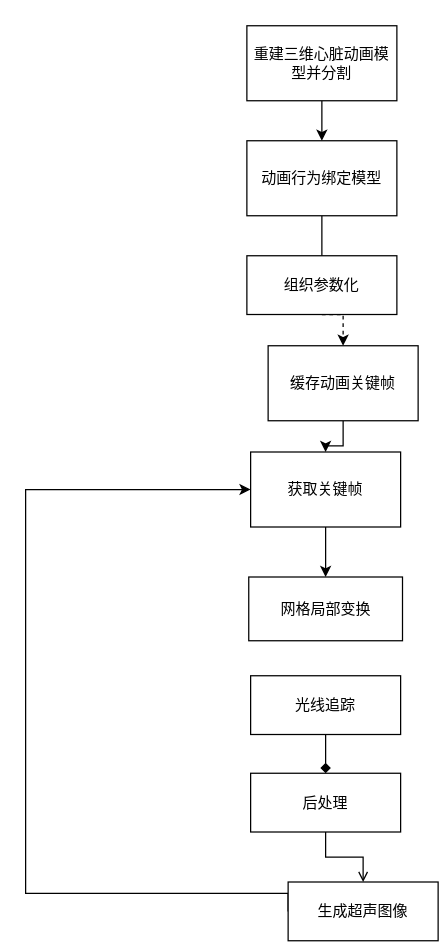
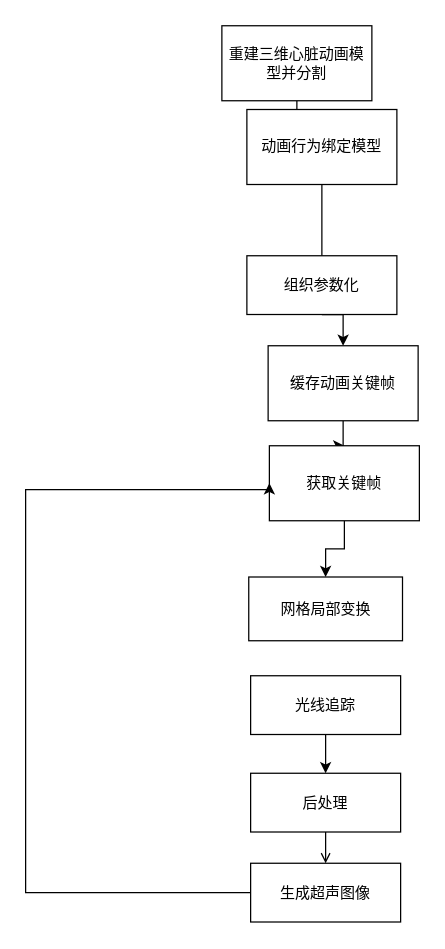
node "重建三维心脏动画模型并分割": moved (322, 63) -> (297, 63)
node "动画行为绑定模型": moved (322, 178) -> (322, 147)
edge "组织参数化" -> "缓存动画关键帧": style dashed -> solid
node "获取关键帧": moved (326, 489) -> (344, 483)
edge "光线追踪" -> "后处理": arrowhead diamond -> classic
node "生成超声图像": moved (363, 911) -> (326, 893)
